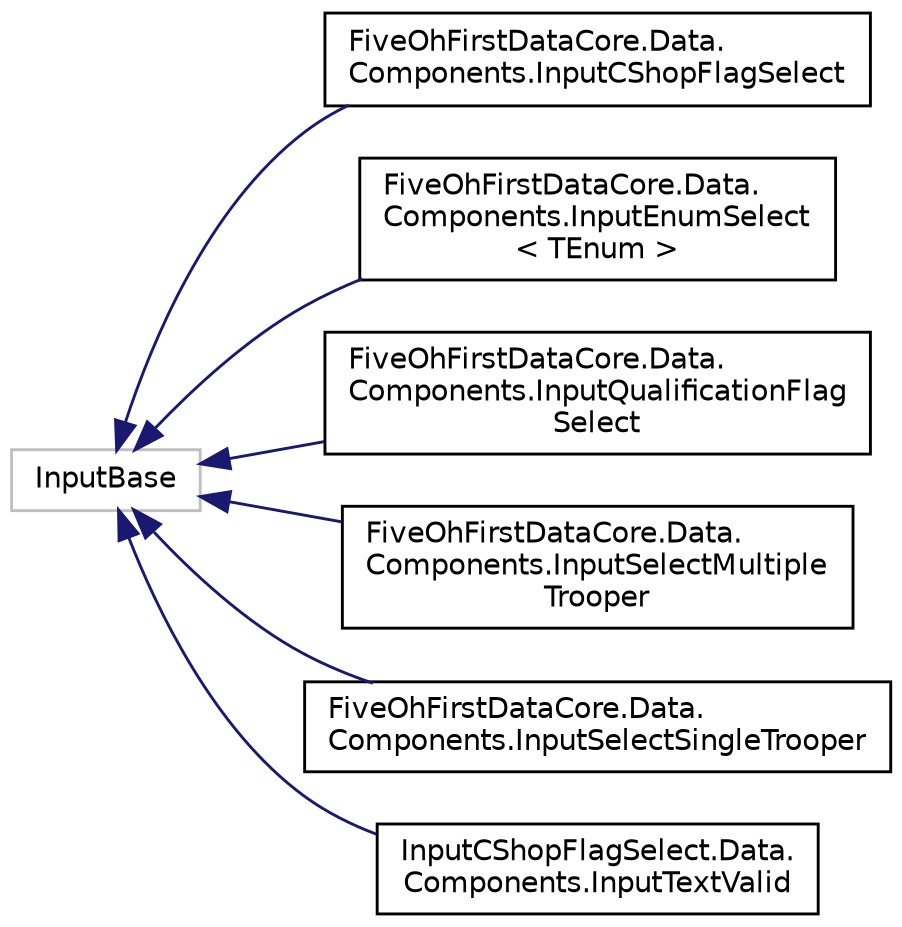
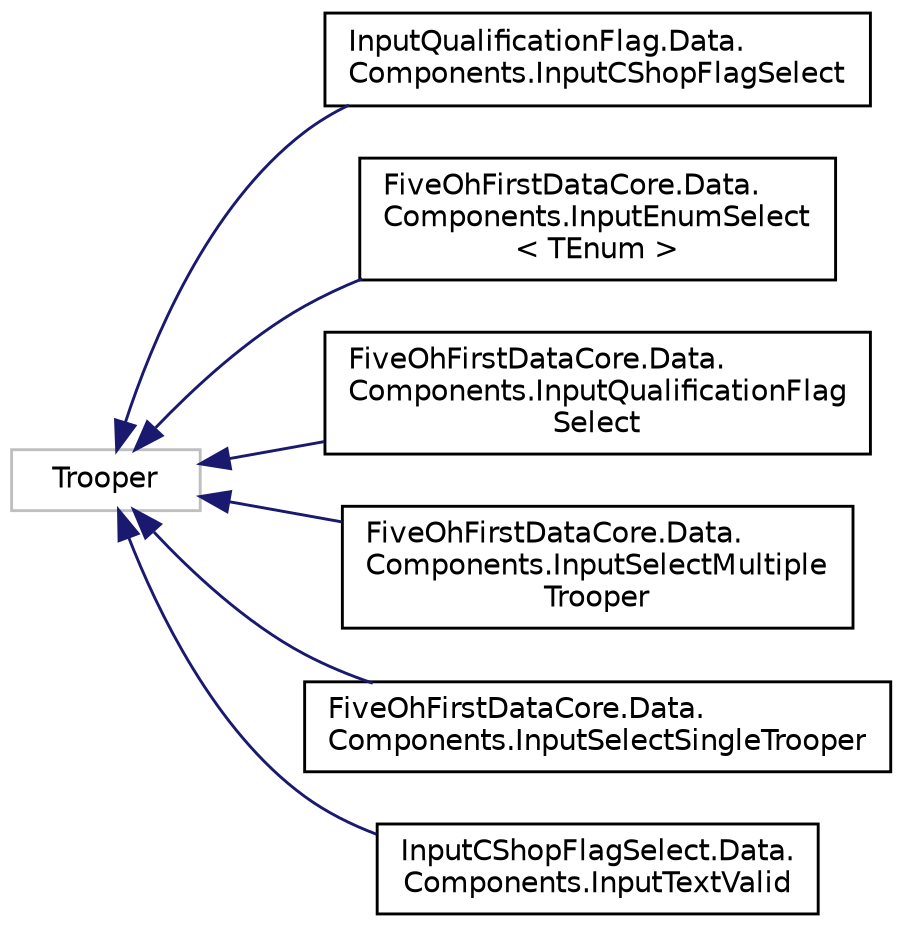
node "FiveOhFirstDataCore.Data. Components.InputCShopFlagSelect": label "FiveOhFirstDataCore.Data. Components.InputCShopFlagSelect" -> "InputQualificationFlag.Data. Components.InputCShopFlagSelect"
node "InputBase": label "InputBase" -> "Trooper"
